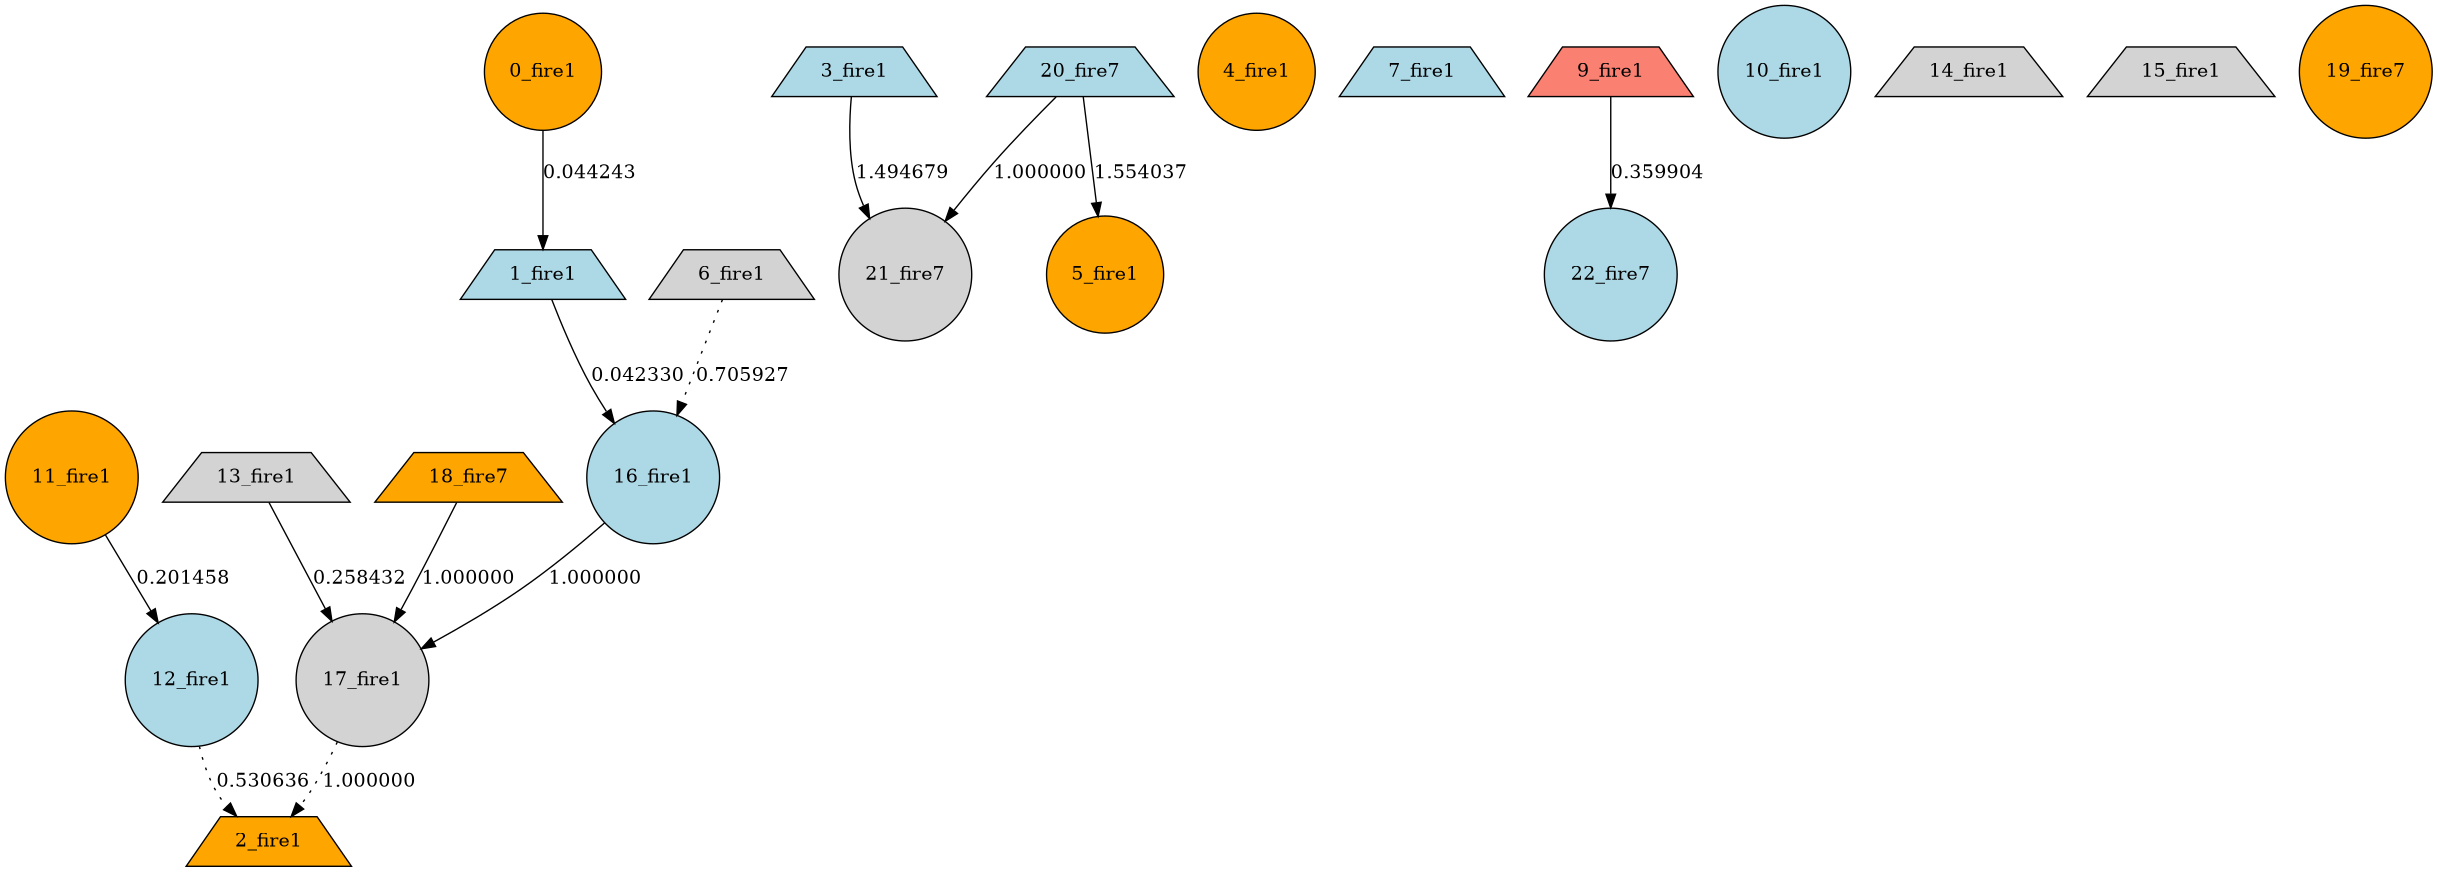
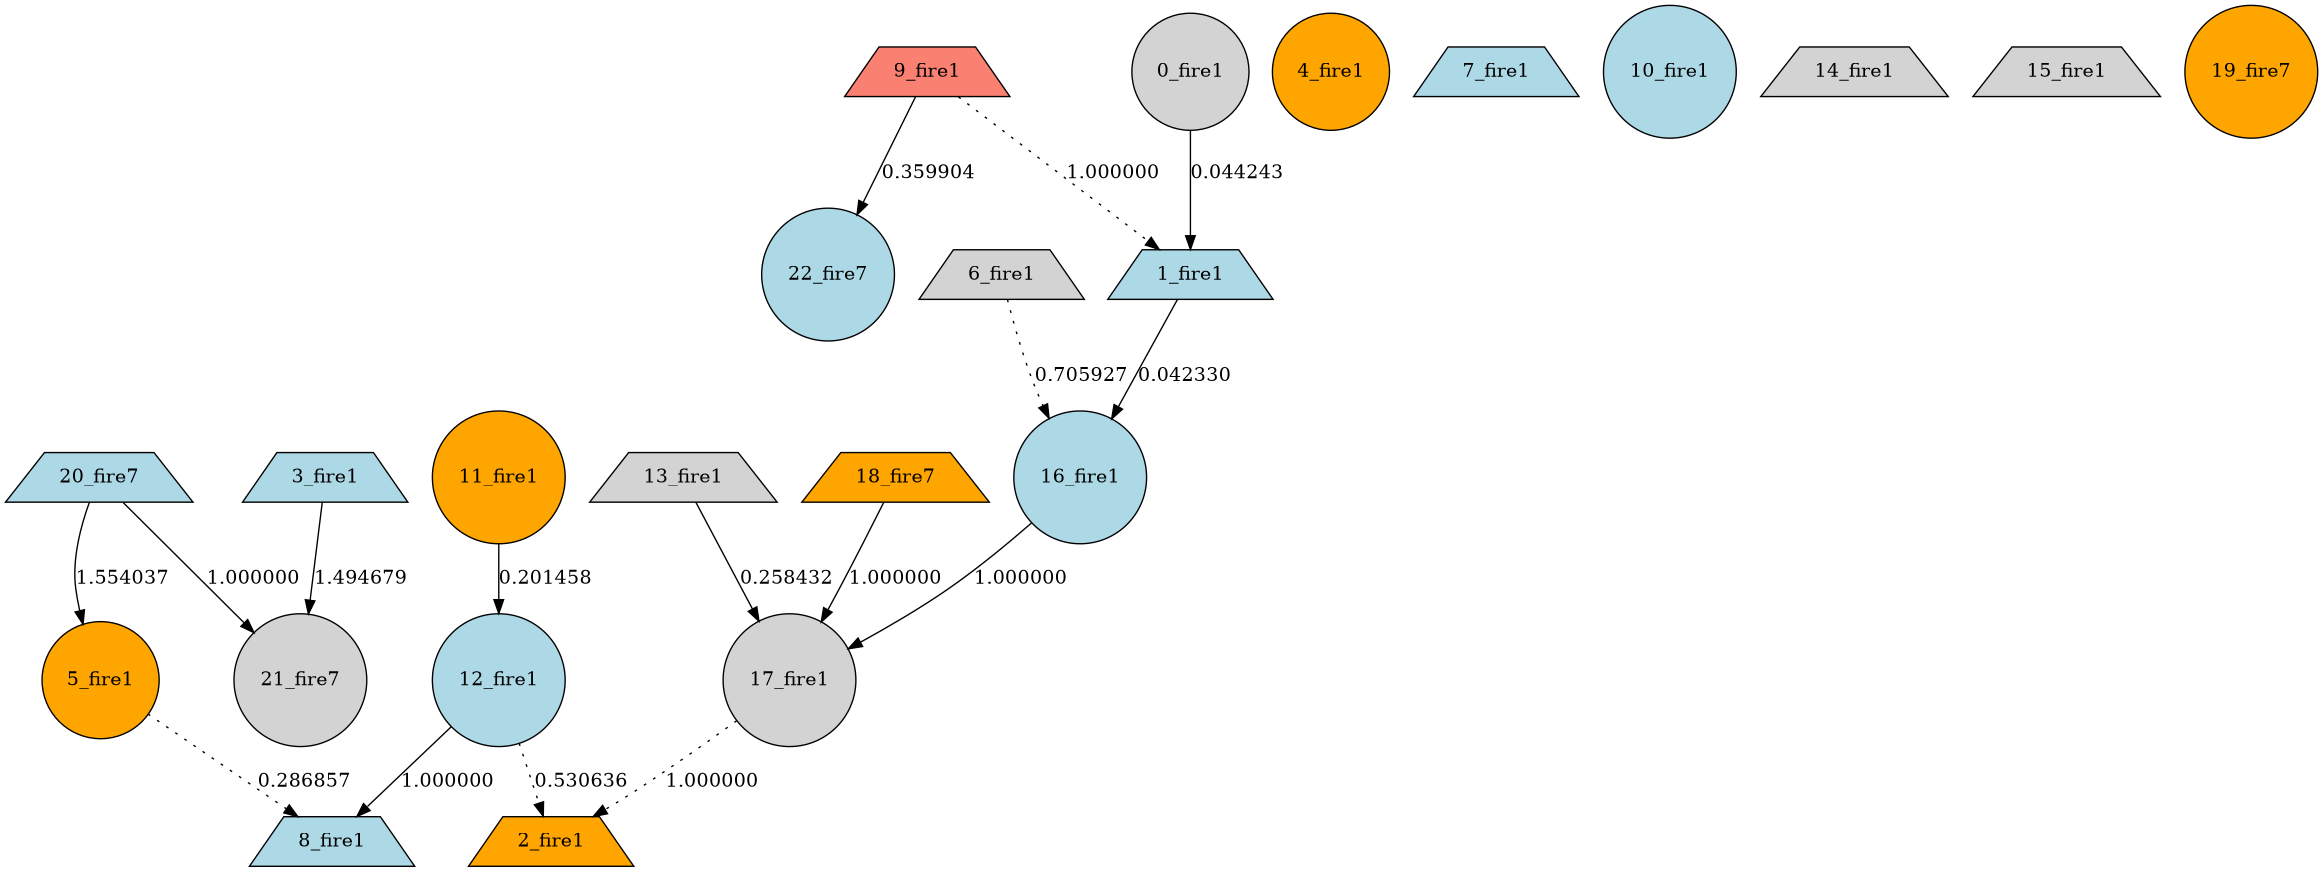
node "0_fire1": fillcolor orange -> lightgrey
edge "9_fire1" -> "1_fire1": added, label "1.000000"
node "8_fire1": added
